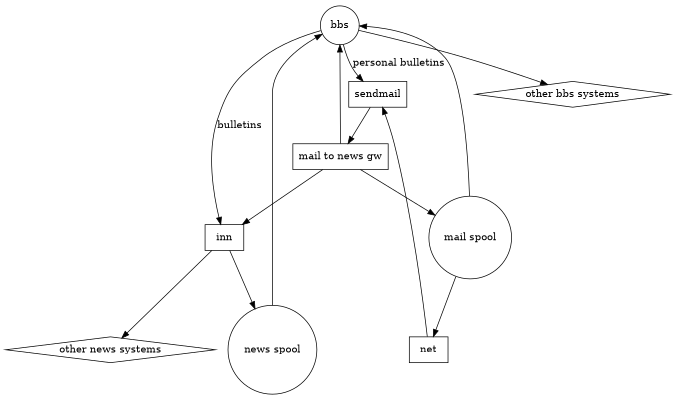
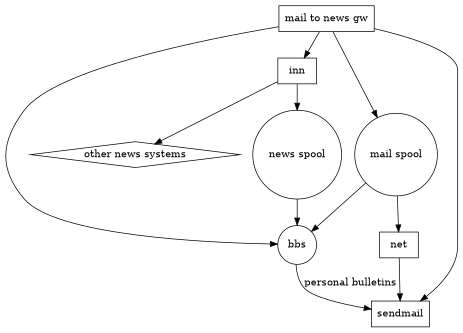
node "other bbs systems": removed
edge "bbs" -> "inn": removed, label "bulletins"
edge "sendmail" -> "mail to news gw": reversed
